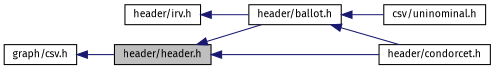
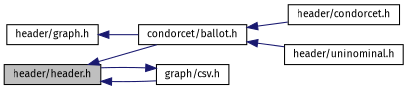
node "header/irv.h": label "header/irv.h" -> "header/graph.h"
node "header/ballot.h": label "header/ballot.h" -> "condorcet/ballot.h"
node "csv/uninominal.h": label "csv/uninominal.h" -> "header/uninominal.h"
edge "header/condorcet.h" -> "header/header.h": now "graph/csv.h" -> "header/header.h"
